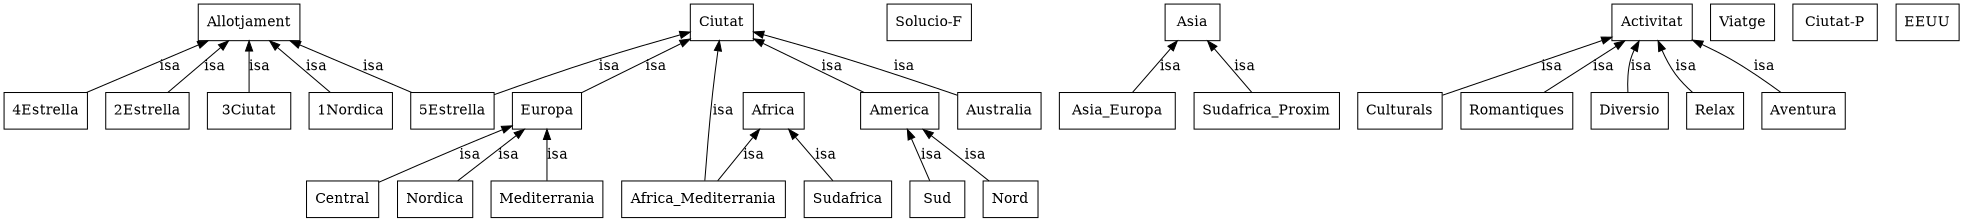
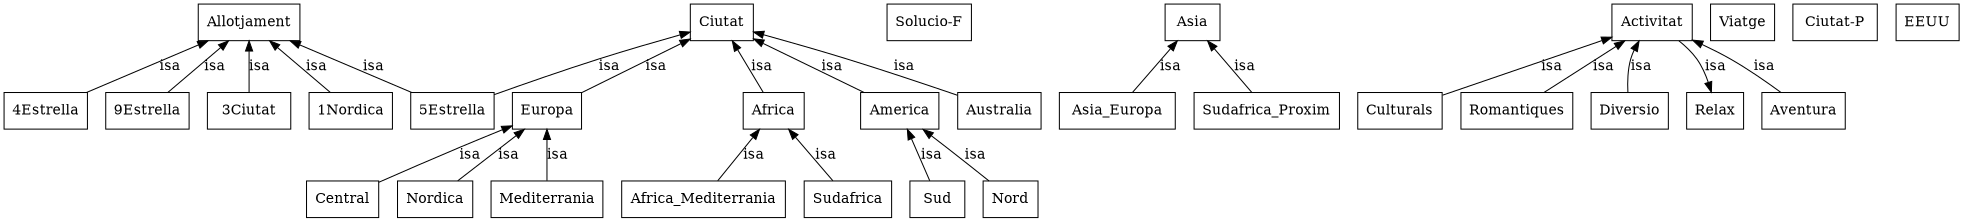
edge "Relax" -> "Activitat": reversed
node "2Estrella": label "2Estrella" -> "9Estrella"
edge "Africa_Mediterrania" -> "Ciutat": now "Africa" -> "Ciutat"
